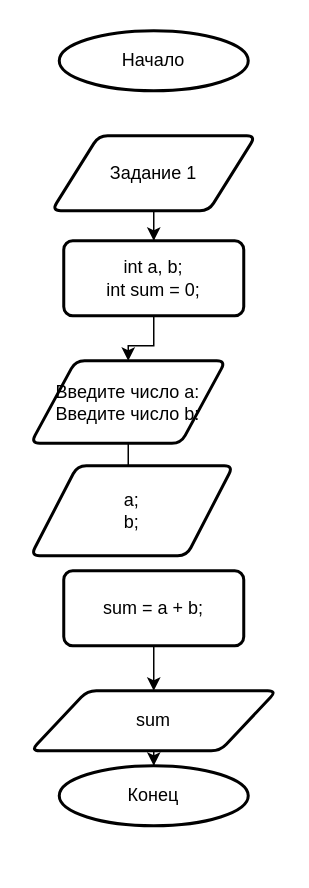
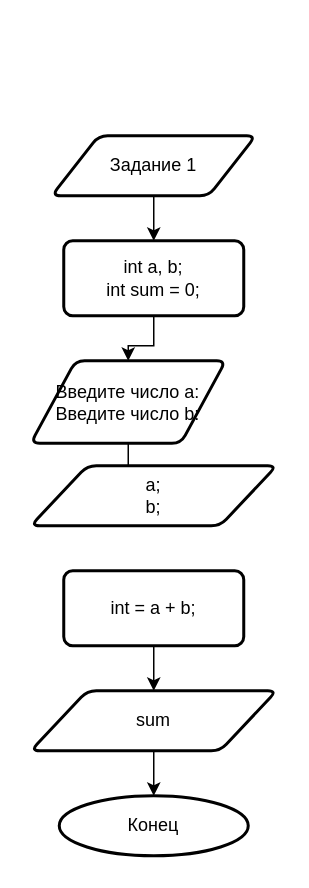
node "Начало": removed
node "Задание 1": size 204x75 -> 204x60
node "a; b;": size 203x90 -> 246x60
node "sum = a + b;": label "sum = a + b;" -> "int = a + b;"
node "Конец": moved (154, 796) -> (154, 826)
